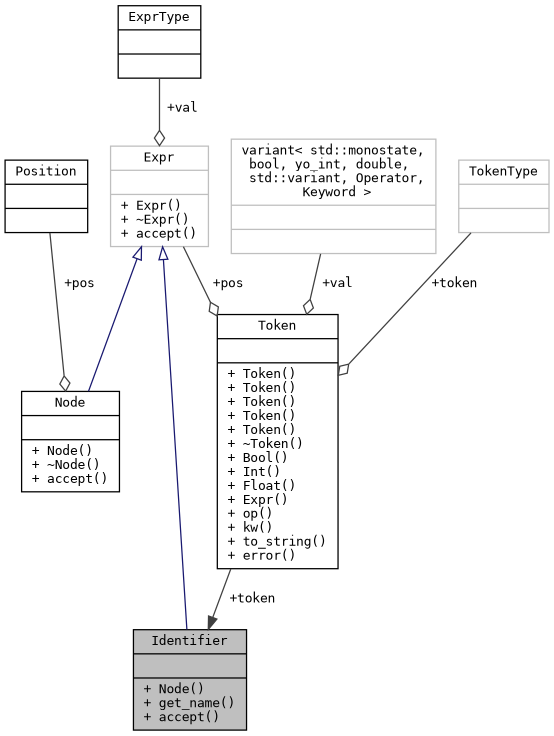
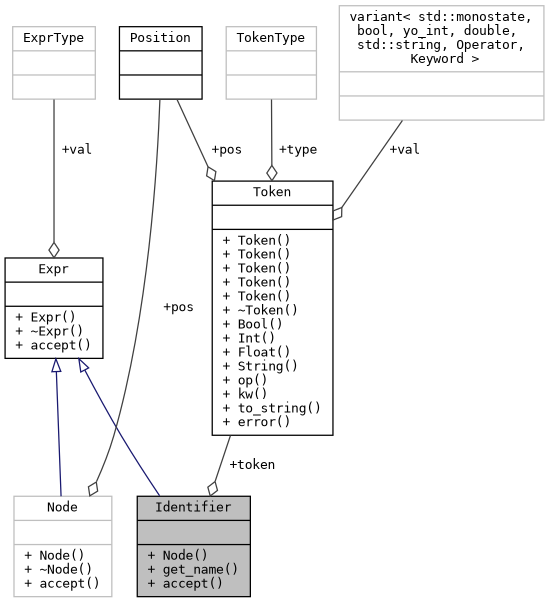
node "ExprType": color black -> grey75
node "variant< std::monostate,": text "std::variant, Operator," -> "std::string, Operator,"
node "Expr": color grey75 -> black
edge "Expr" -> "Token": now "Position" -> "Token"
edge "TokenType" -> "Token": label " +token" -> " +type"
node "Node": color black -> grey75
node "Token": text "+ Expr()" -> "+ String()"
edge "Token" -> "Identifier": arrowhead normal -> odiamond
